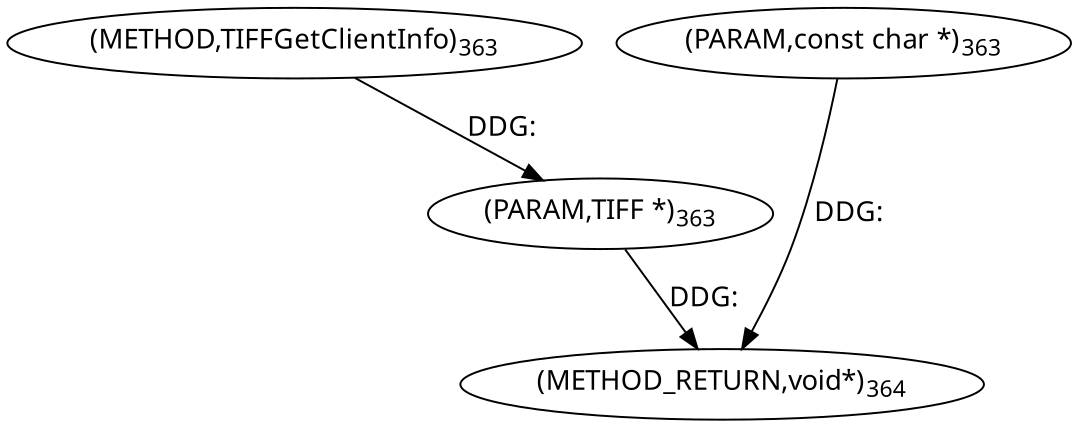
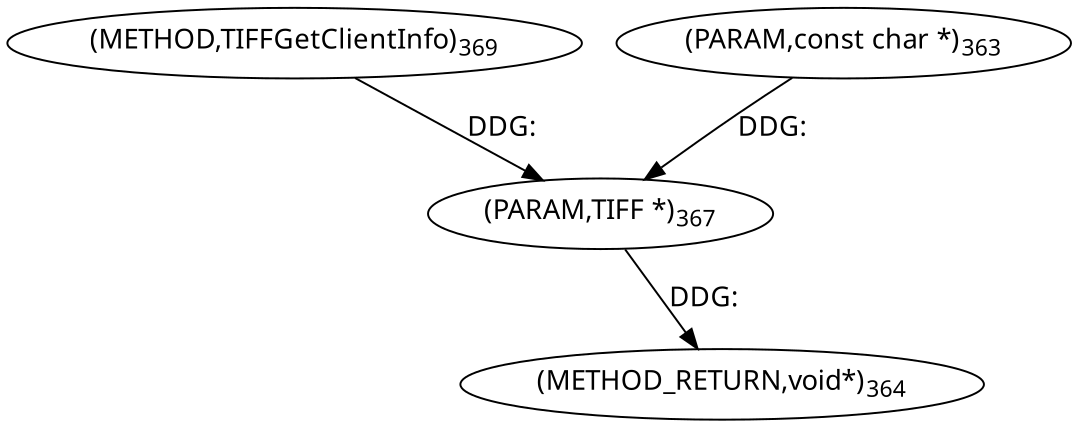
node "(METHOD,TIFFGetClientInfo)": text "363" -> "369"
edge "(PARAM,const char *)" -> "(METHOD_RETURN,void*)": now "(PARAM,const char *)" -> "(PARAM,TIFF *)"
node "(PARAM,TIFF *)": text "363" -> "367"
